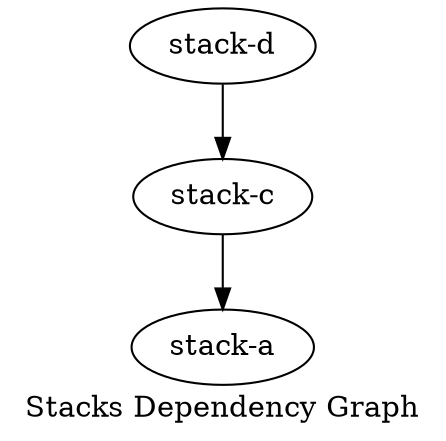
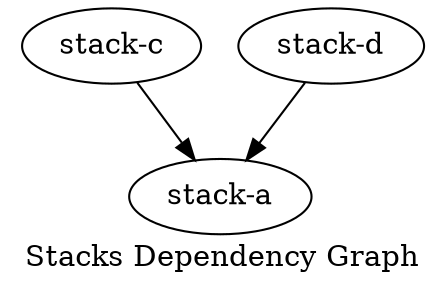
edge "stack-d" -> "stack-c": now "stack-d" -> "stack-a"
